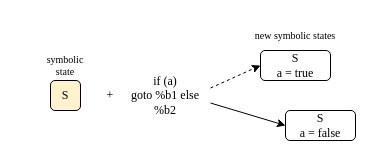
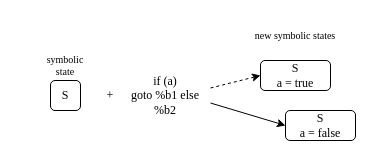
node "S a = true": moved (296, 66) -> (296, 76)
node "S": fillcolor #fff2cc -> #ffffff
